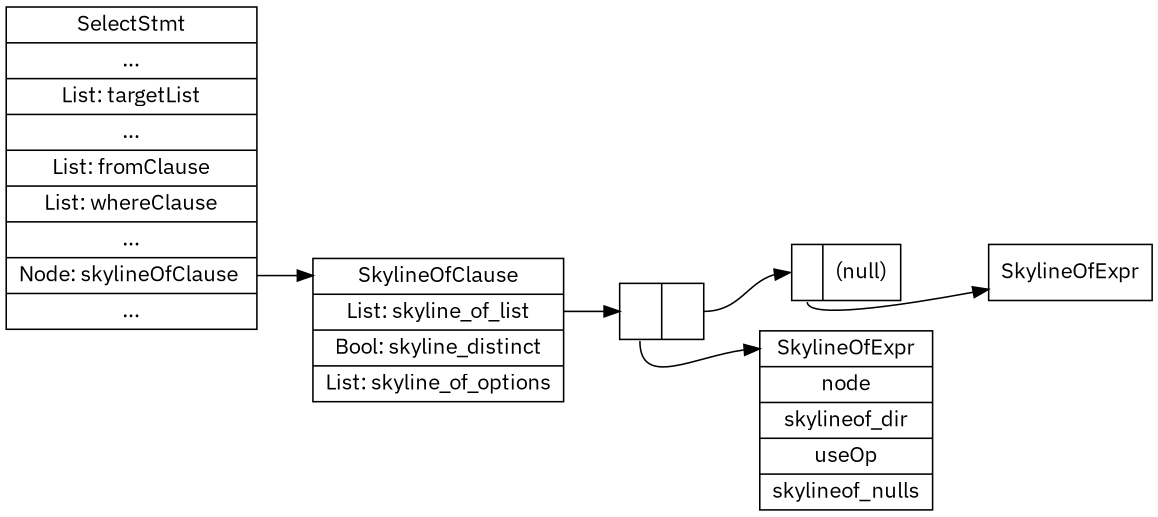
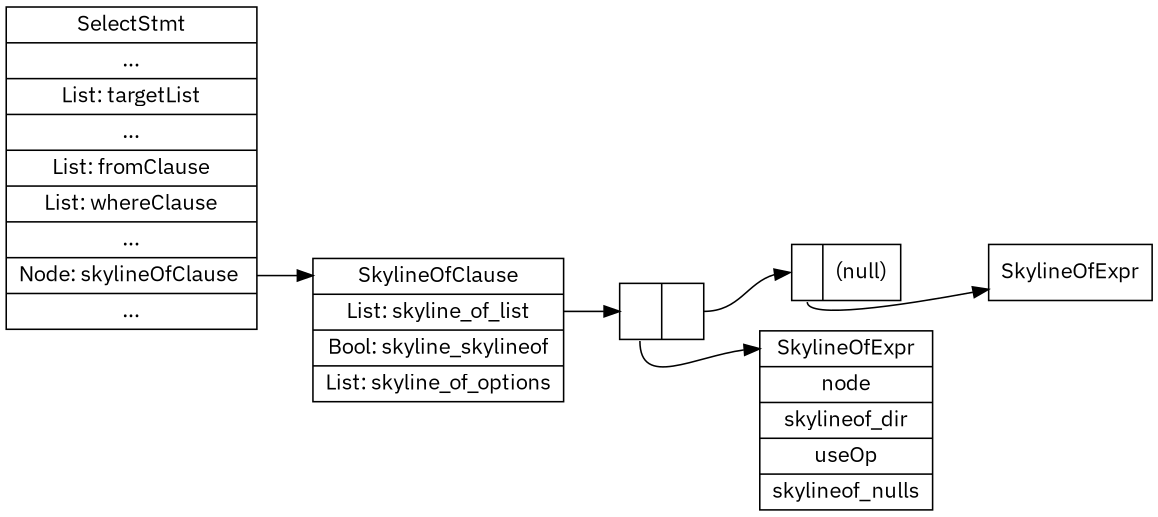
node "SkylineOfClause": text "Bool: skyline_distinct" -> "Bool: skyline_skylineof"
